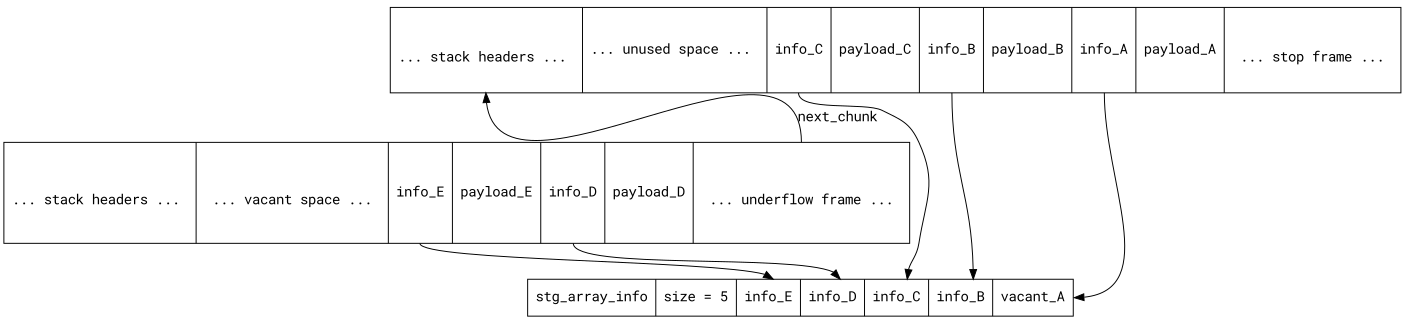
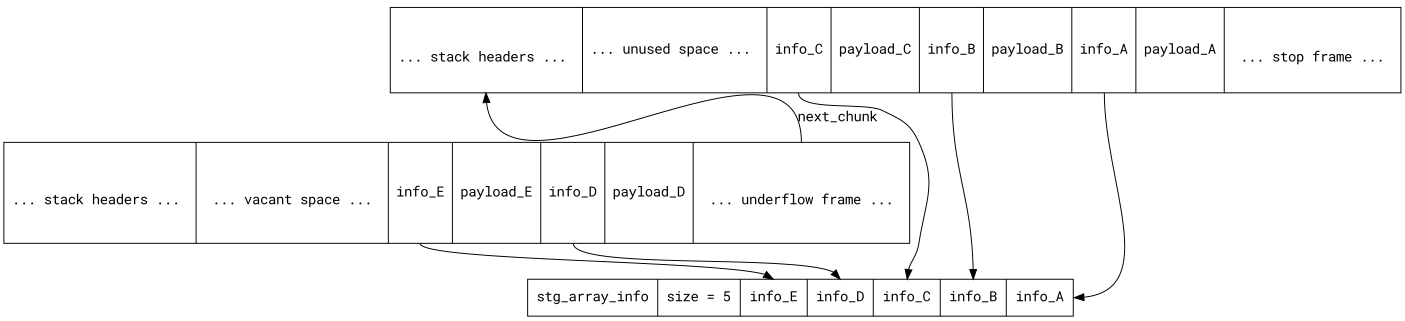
node "stg_array_info": text "vacant_A" -> "info_A"
